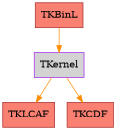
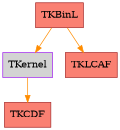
edge "TKernel" -> "TKLCAF": now "TKBinL" -> "TKLCAF"
